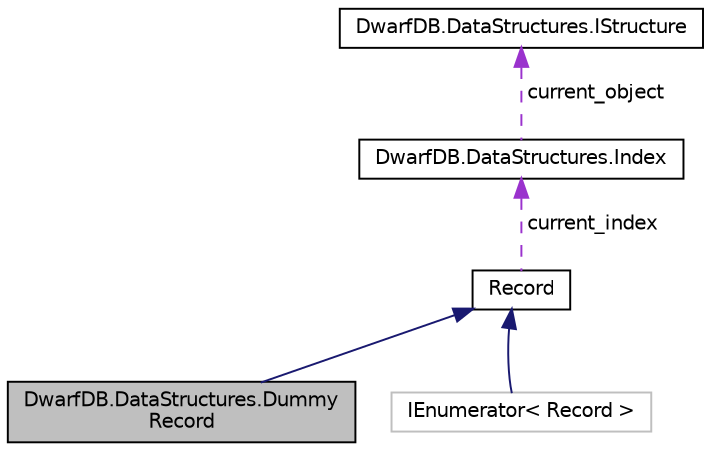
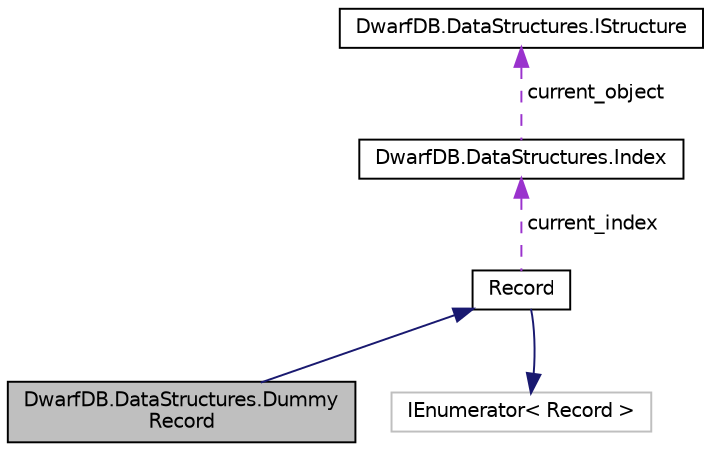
edge "IEnumerator< Record >" -> "Record": reversed
